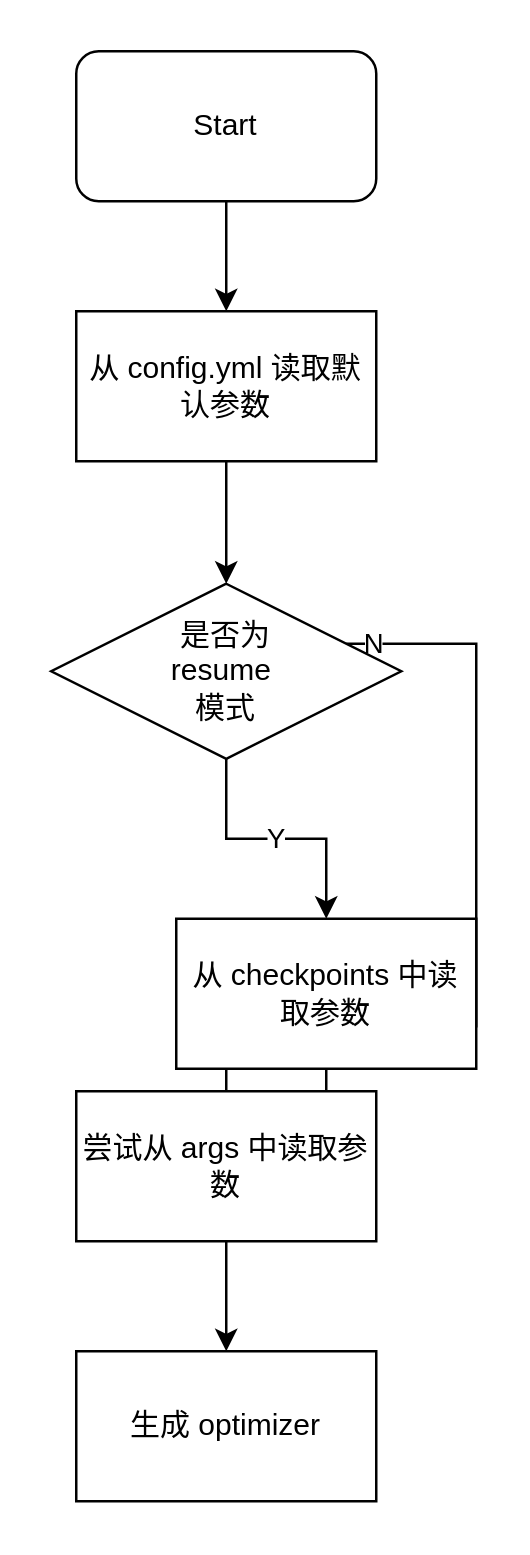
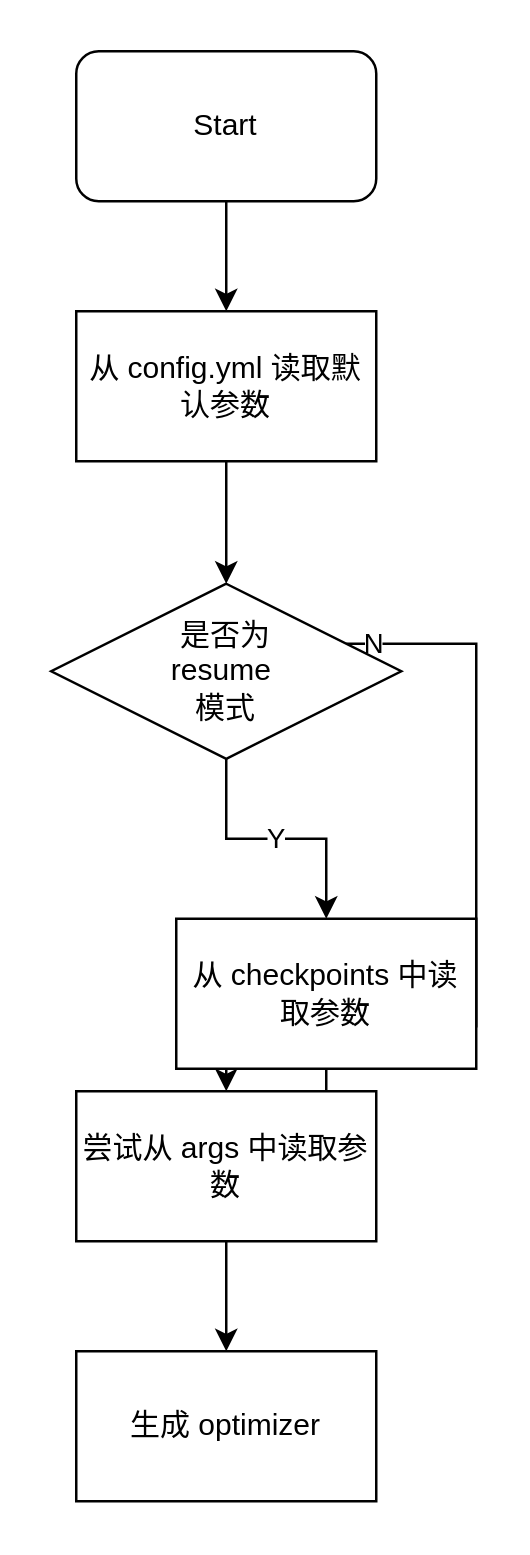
edge "是否为 resume 模式" -- "尝试从 args 中读取参数": arrowhead none -> classic
